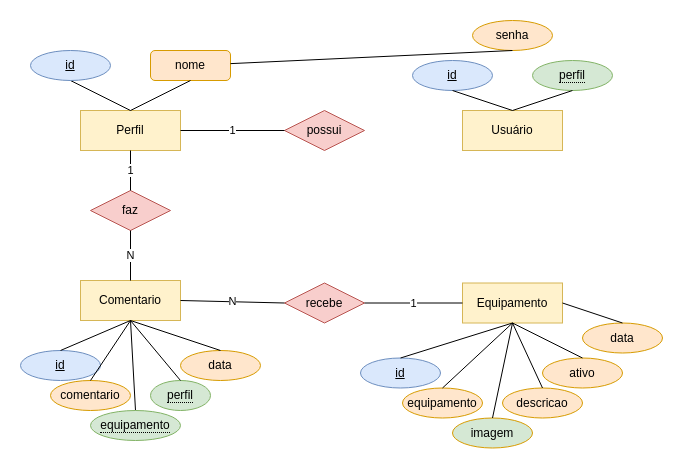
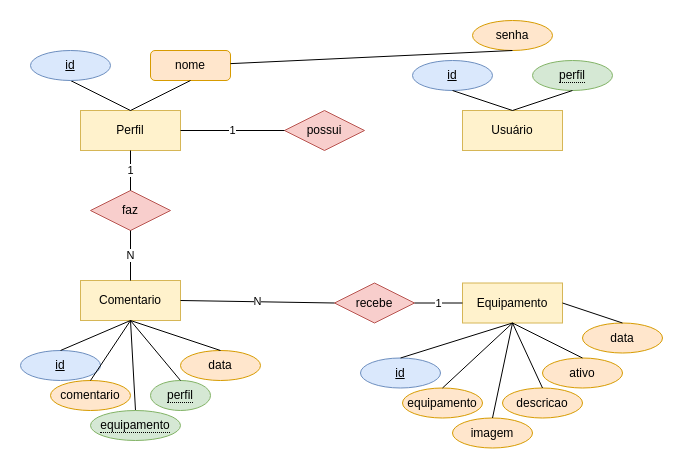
node "recebe": moved (325, 303) -> (375, 303)
node "imagem": fillcolor #d5e8d4 -> #ffe6cc
